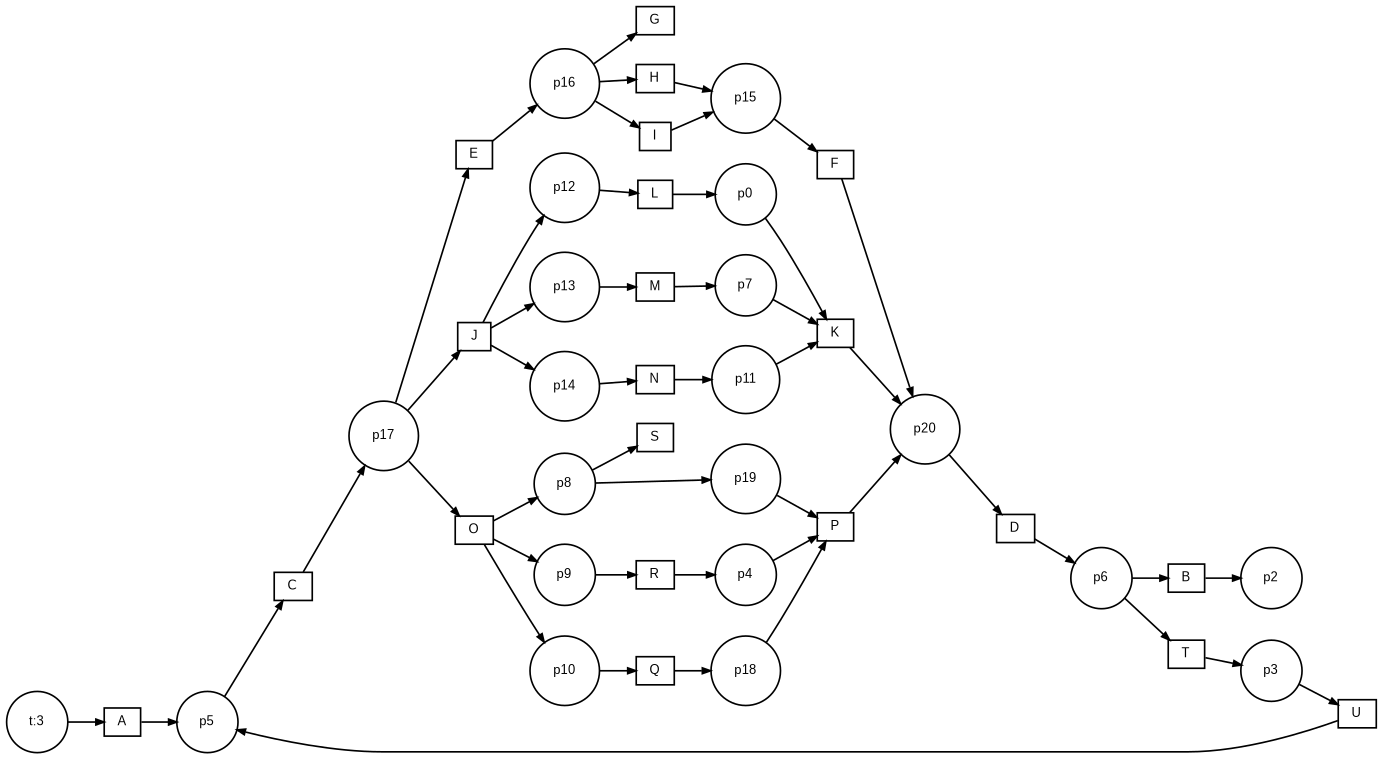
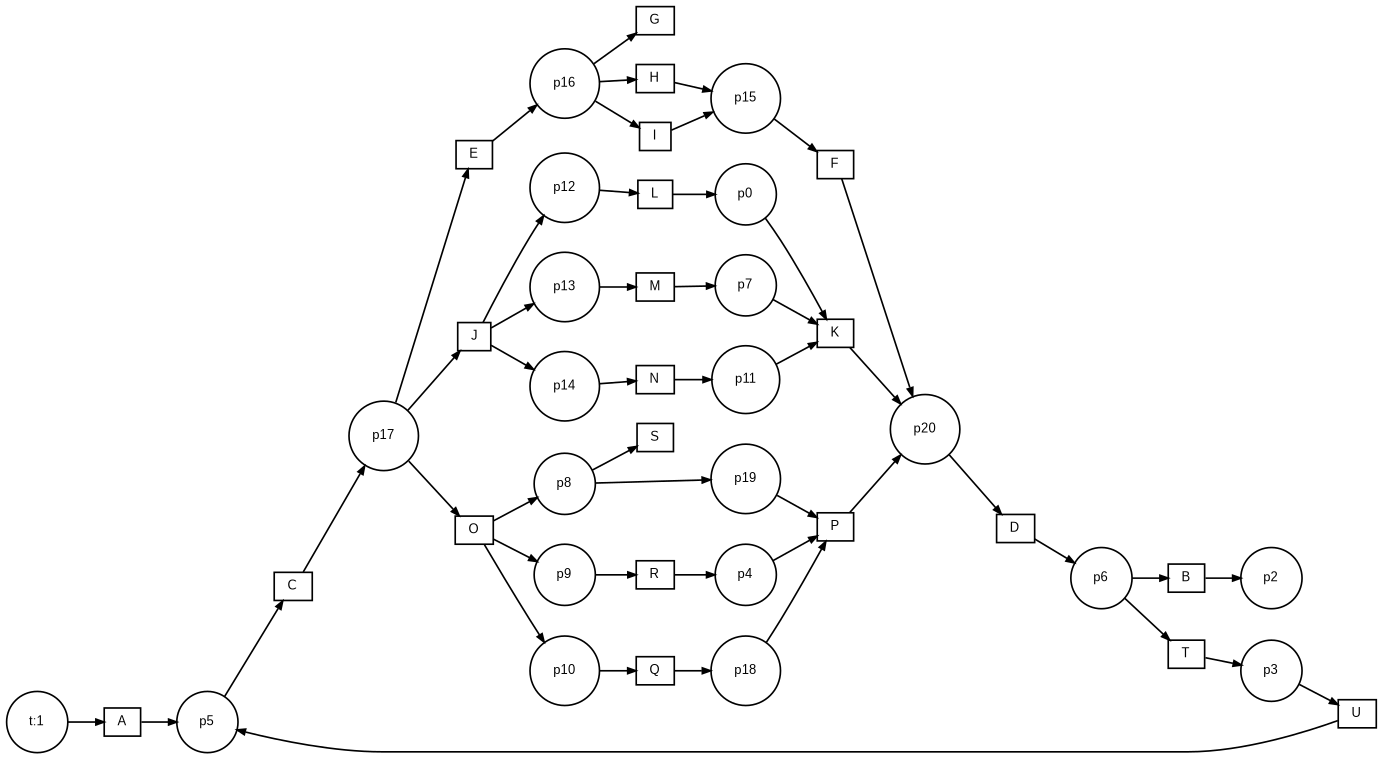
node "t:3": label "t:3" -> "t:1"
